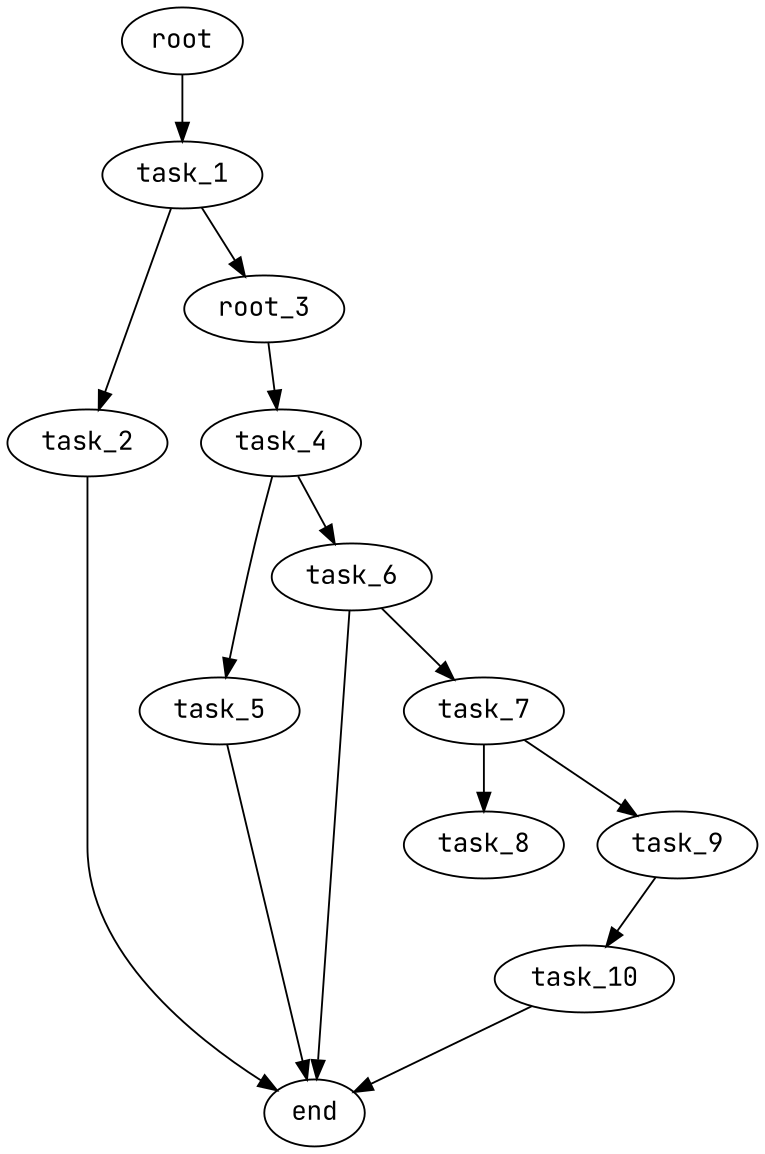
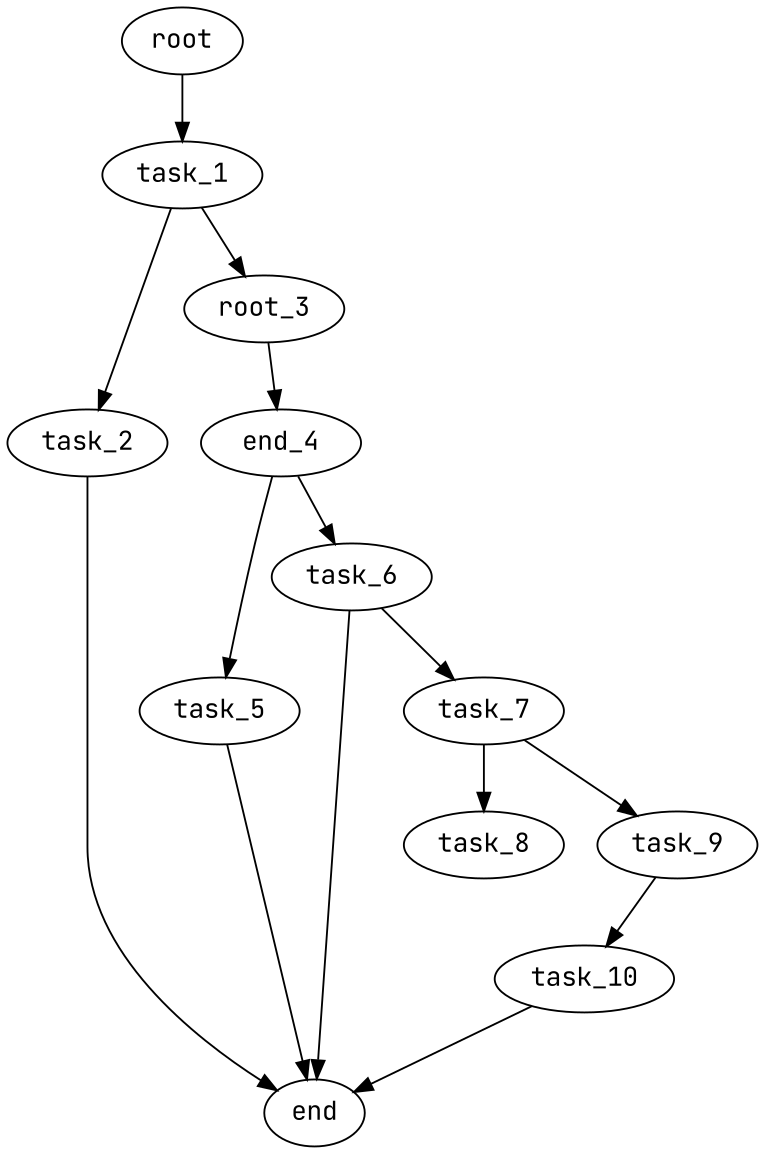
node "task_4": label "task_4" -> "end_4"
